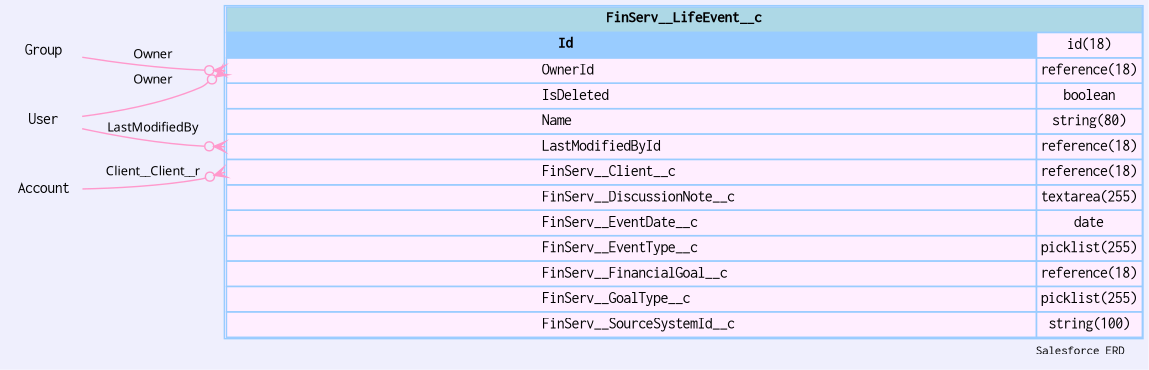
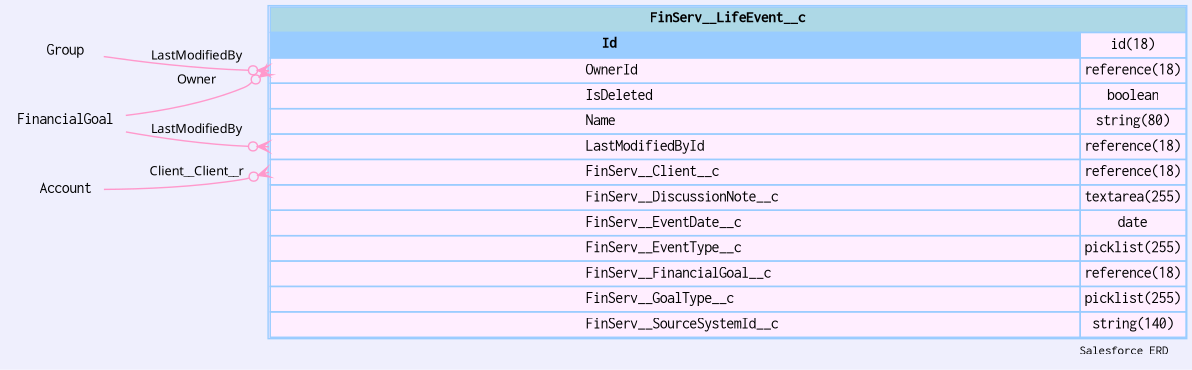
edge "Group" -> "FinServ__LifeEvent__c": label "Owner" -> "LastModifiedBy"
node "User": label "User" -> "FinancialGoal"
node "FinServ__LifeEvent__c": text "string(100)" -> "string(140)"
